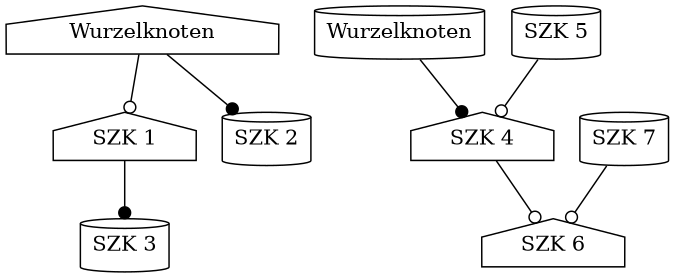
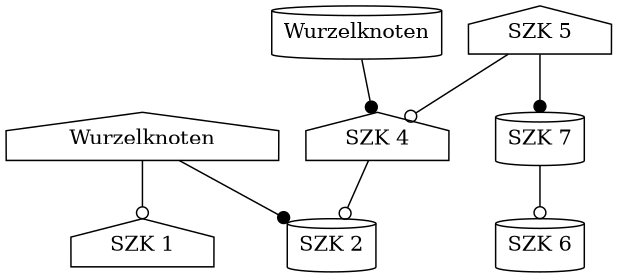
node "SZK 5": shape cylinder -> house
edge "SZK 5" -> "SZK 7": added
edge "SZK 4" -> "SZK 6": now "SZK 4" -> "SZK 2"
node "SZK 3": removed
node "SZK 6": shape house -> cylinder
